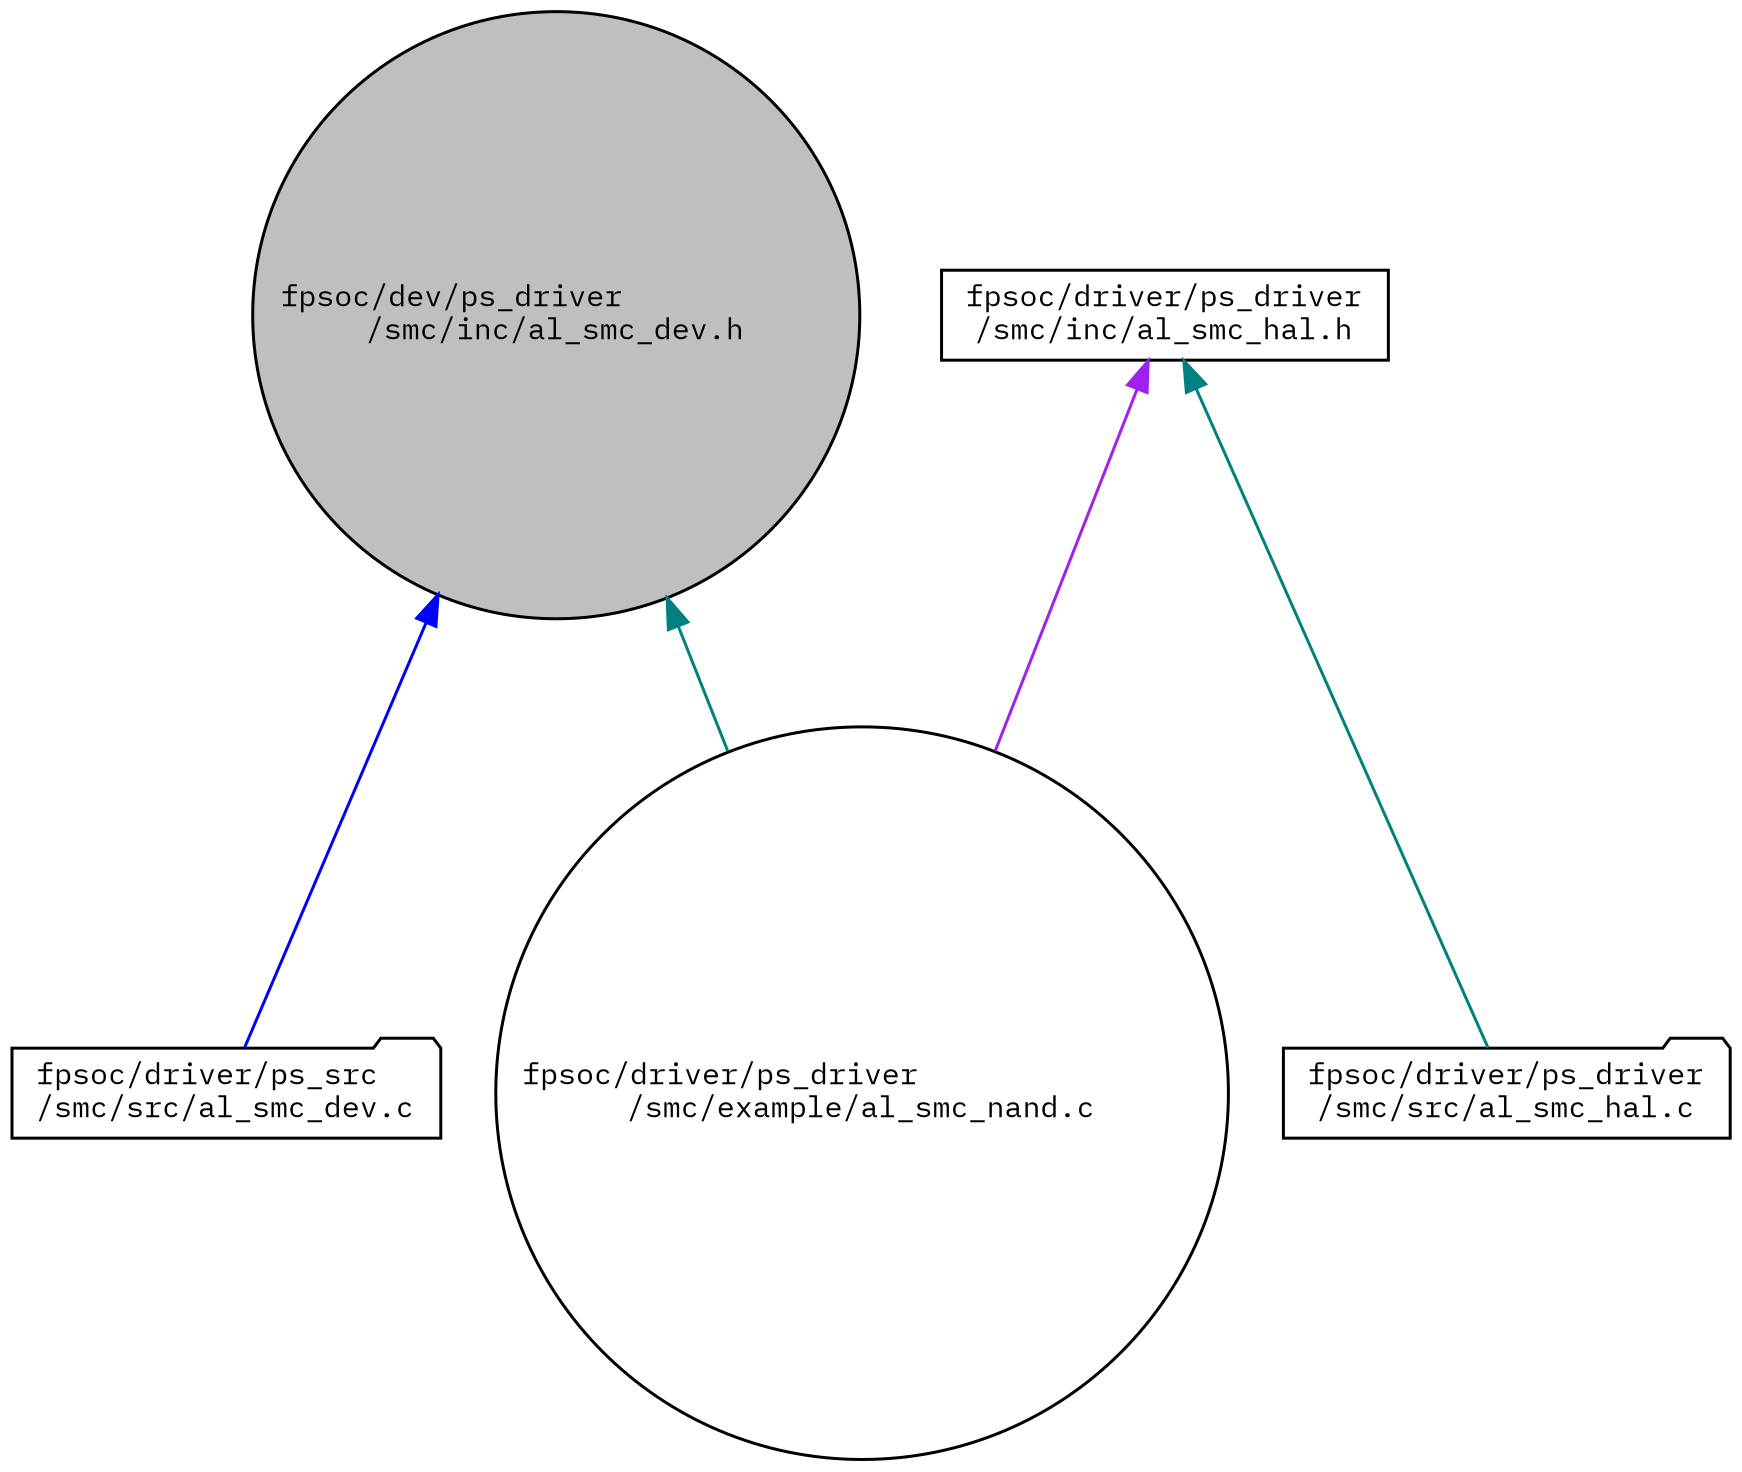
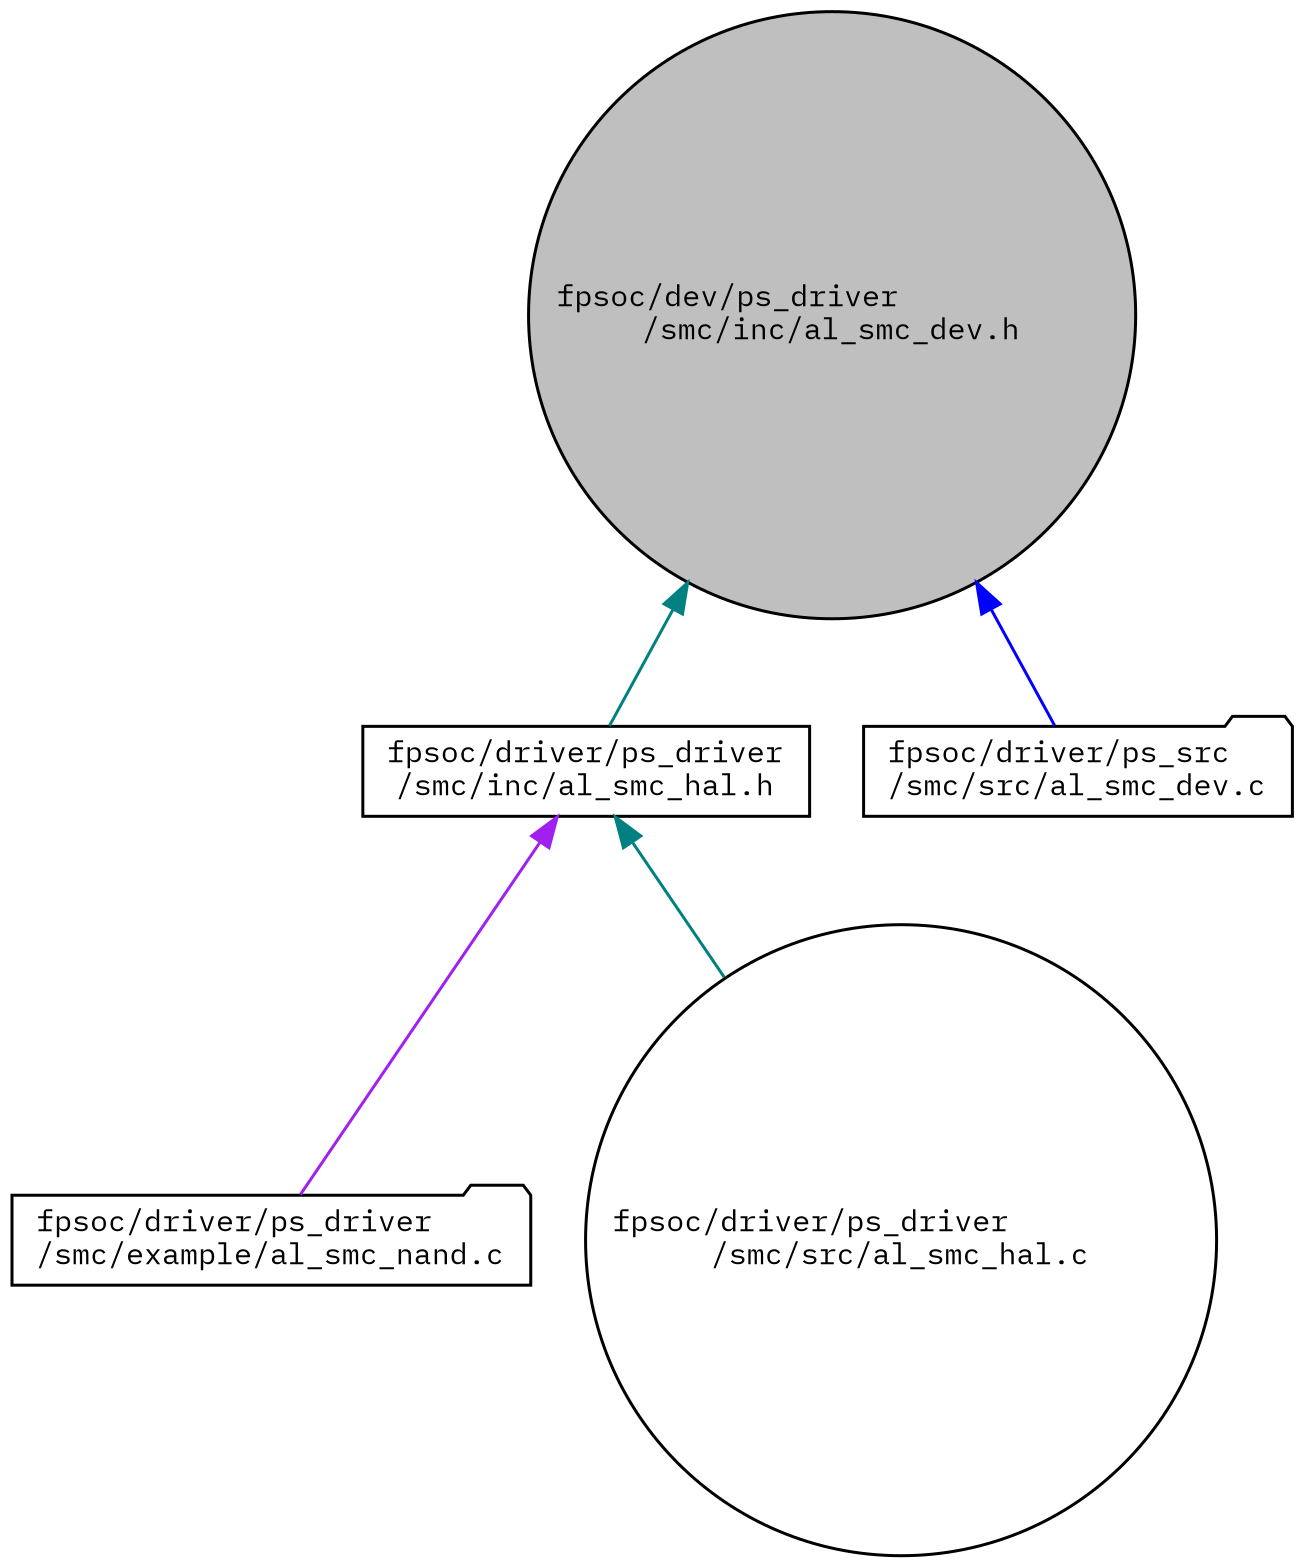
edge "fpsoc/driver/ps_driver /smc/example/al_smc_nand.c" -> "fpsoc/dev/ps_driver /smc/inc/al_smc_dev.h": now "fpsoc/driver/ps_driver /smc/inc/al_smc_hal.h" -> "fpsoc/dev/ps_driver /smc/inc/al_smc_dev.h"
node "fpsoc/driver/ps_driver /smc/example/al_smc_nand.c": shape circle -> folder
node "fpsoc/driver/ps_driver /smc/src/al_smc_hal.c": shape folder -> circle
